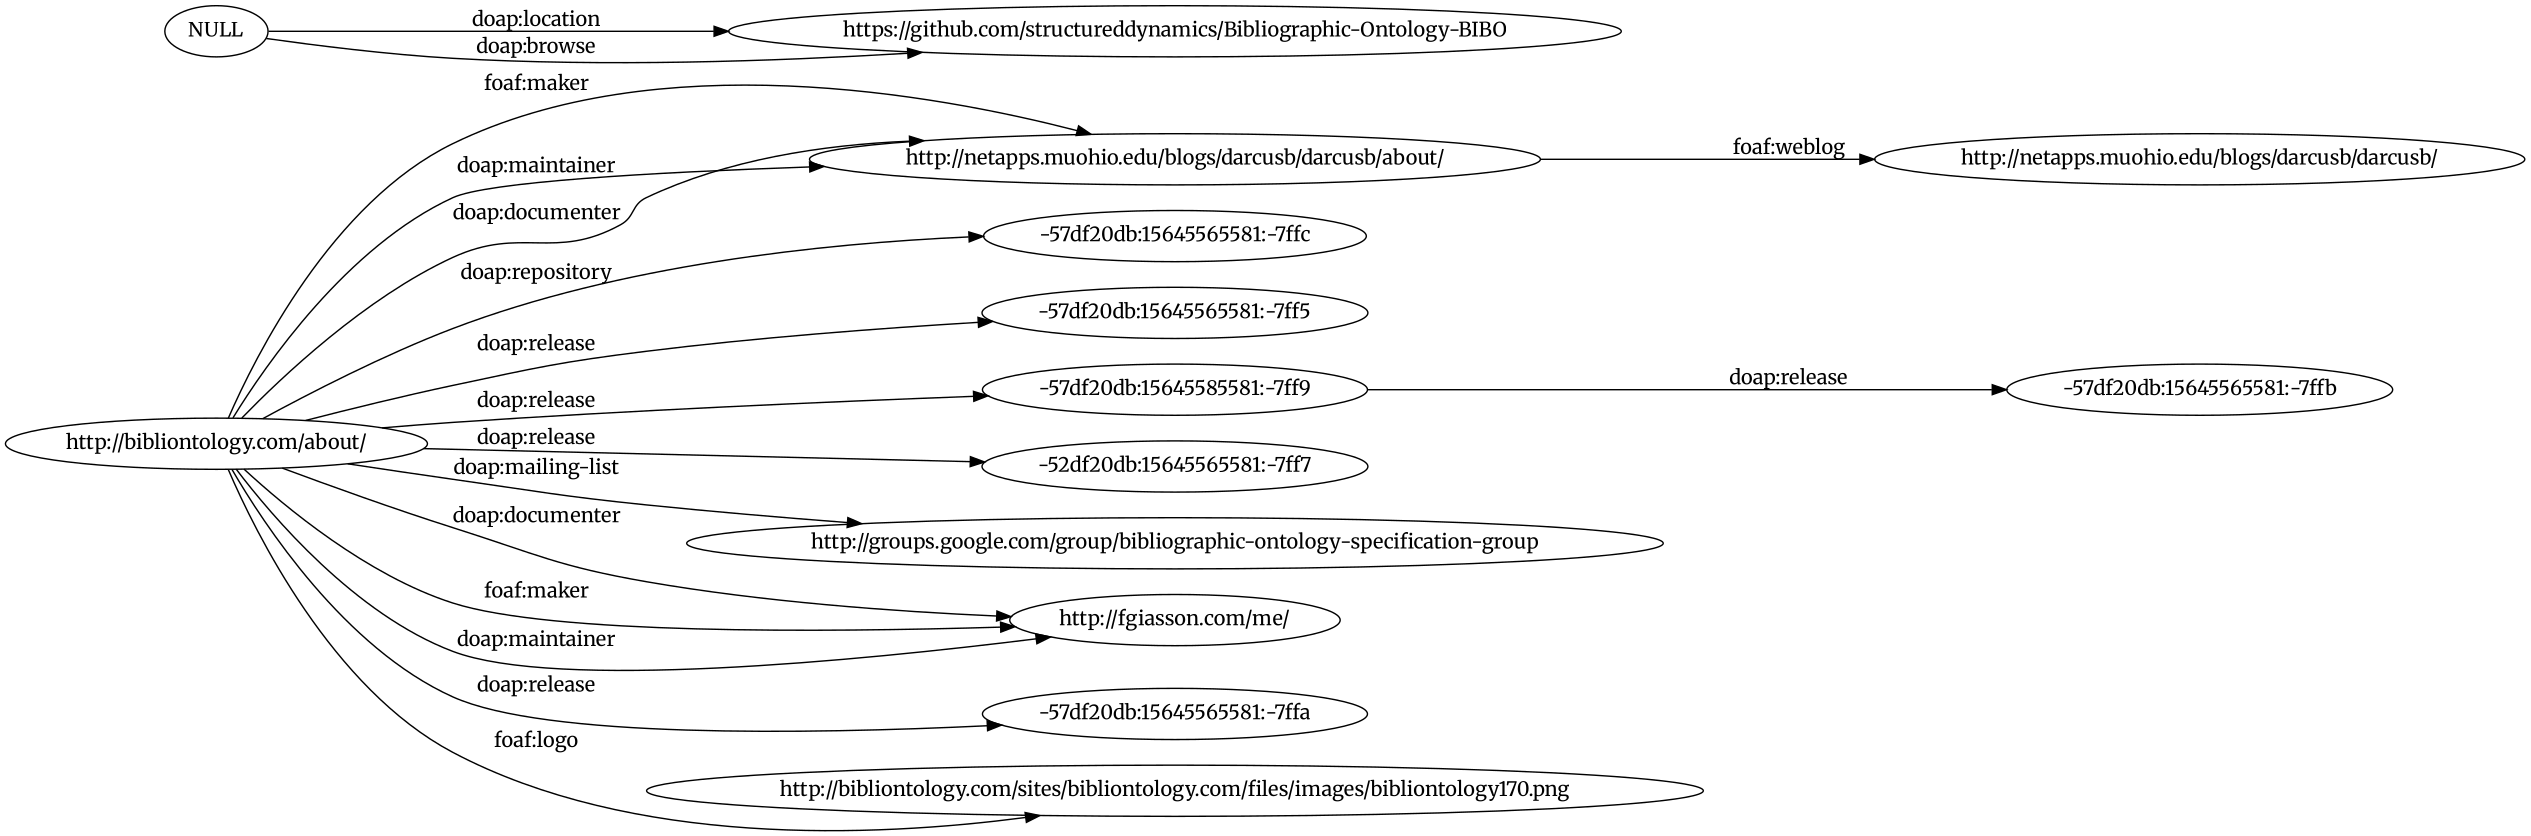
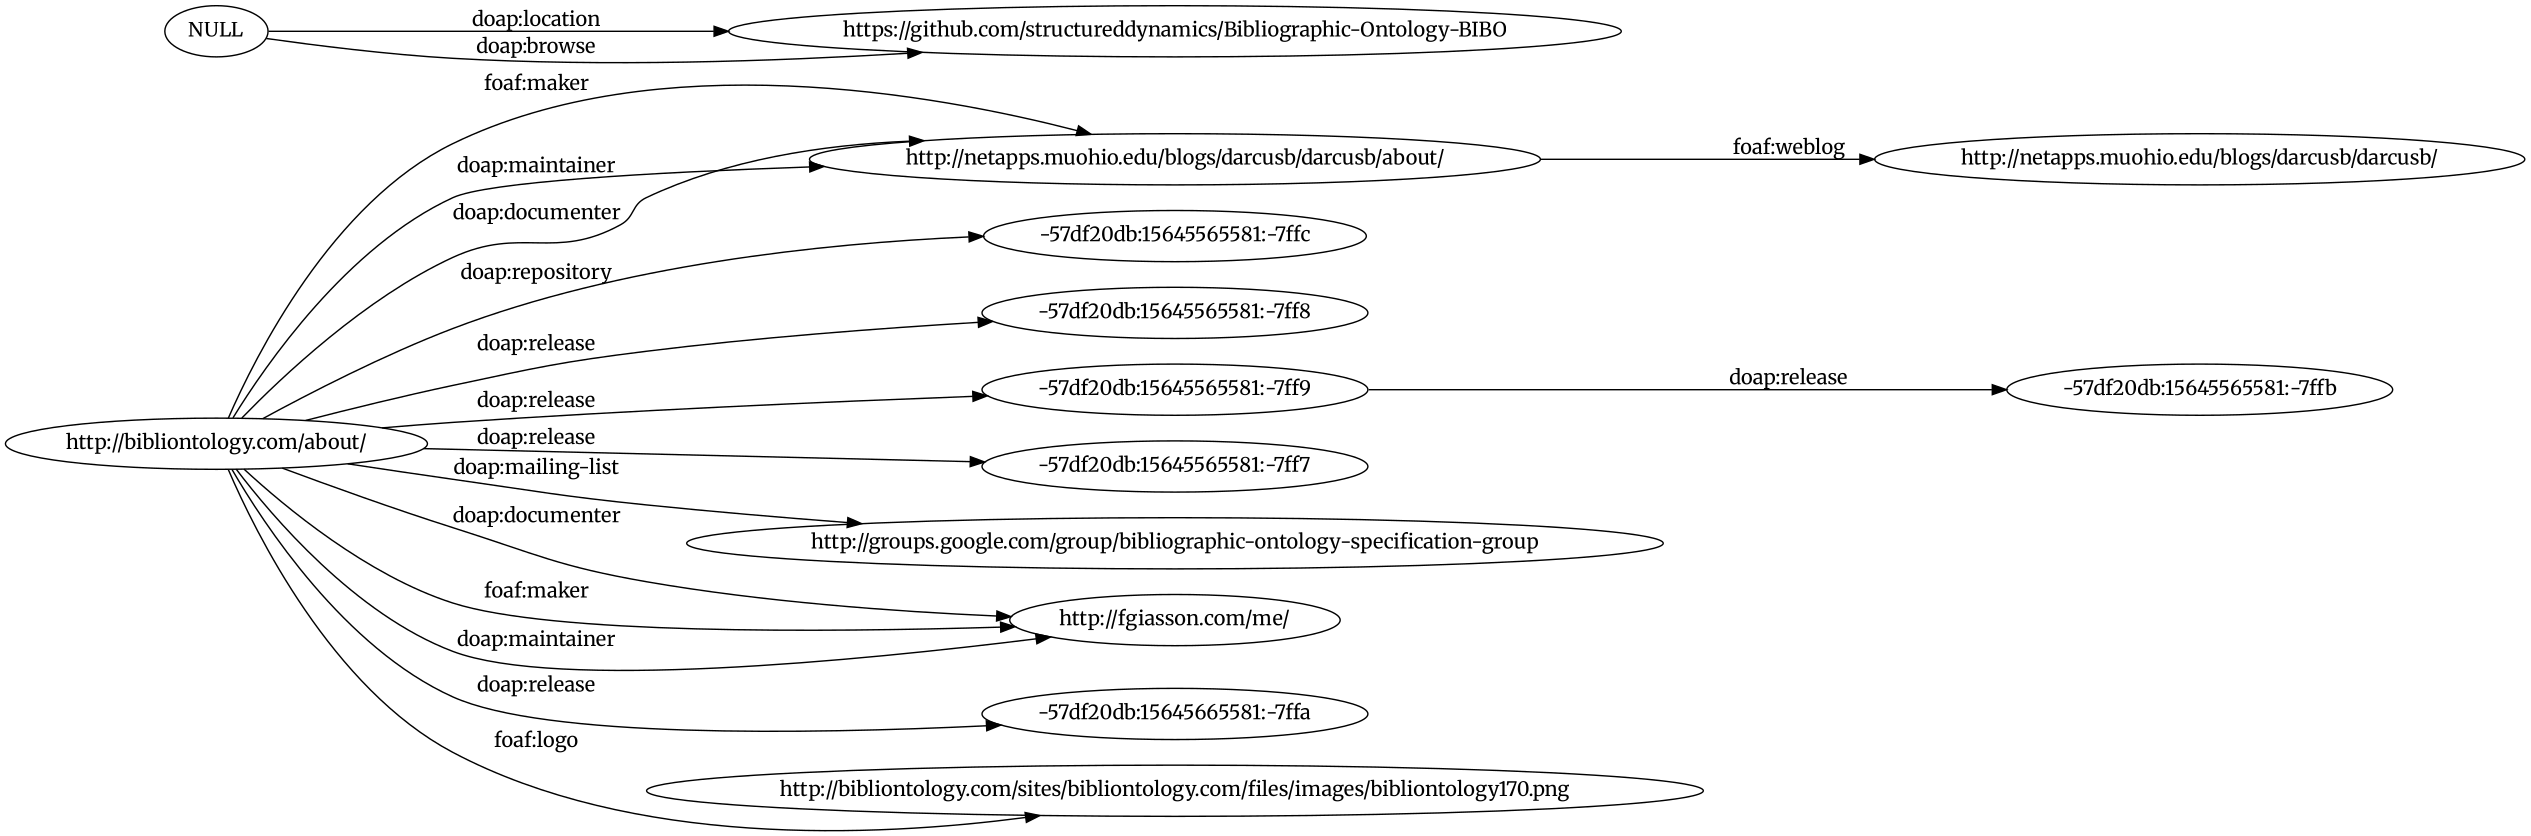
node "-57df20db:15645565581:-7ff5": label "-57df20db:15645565581:-7ff5" -> "-57df20db:15645565581:-7ff8"
node "-57df20db:15645585581:-7ff9": label "-57df20db:15645585581:-7ff9" -> "-57df20db:15645565581:-7ff9"
node "-52df20db:15645565581:-7ff7": label "-52df20db:15645565581:-7ff7" -> "-57df20db:15645565581:-7ff7"
node "-57df20db:15645565581:-7ffa": label "-57df20db:15645565581:-7ffa" -> "-57df20db:15645665581:-7ffa"
